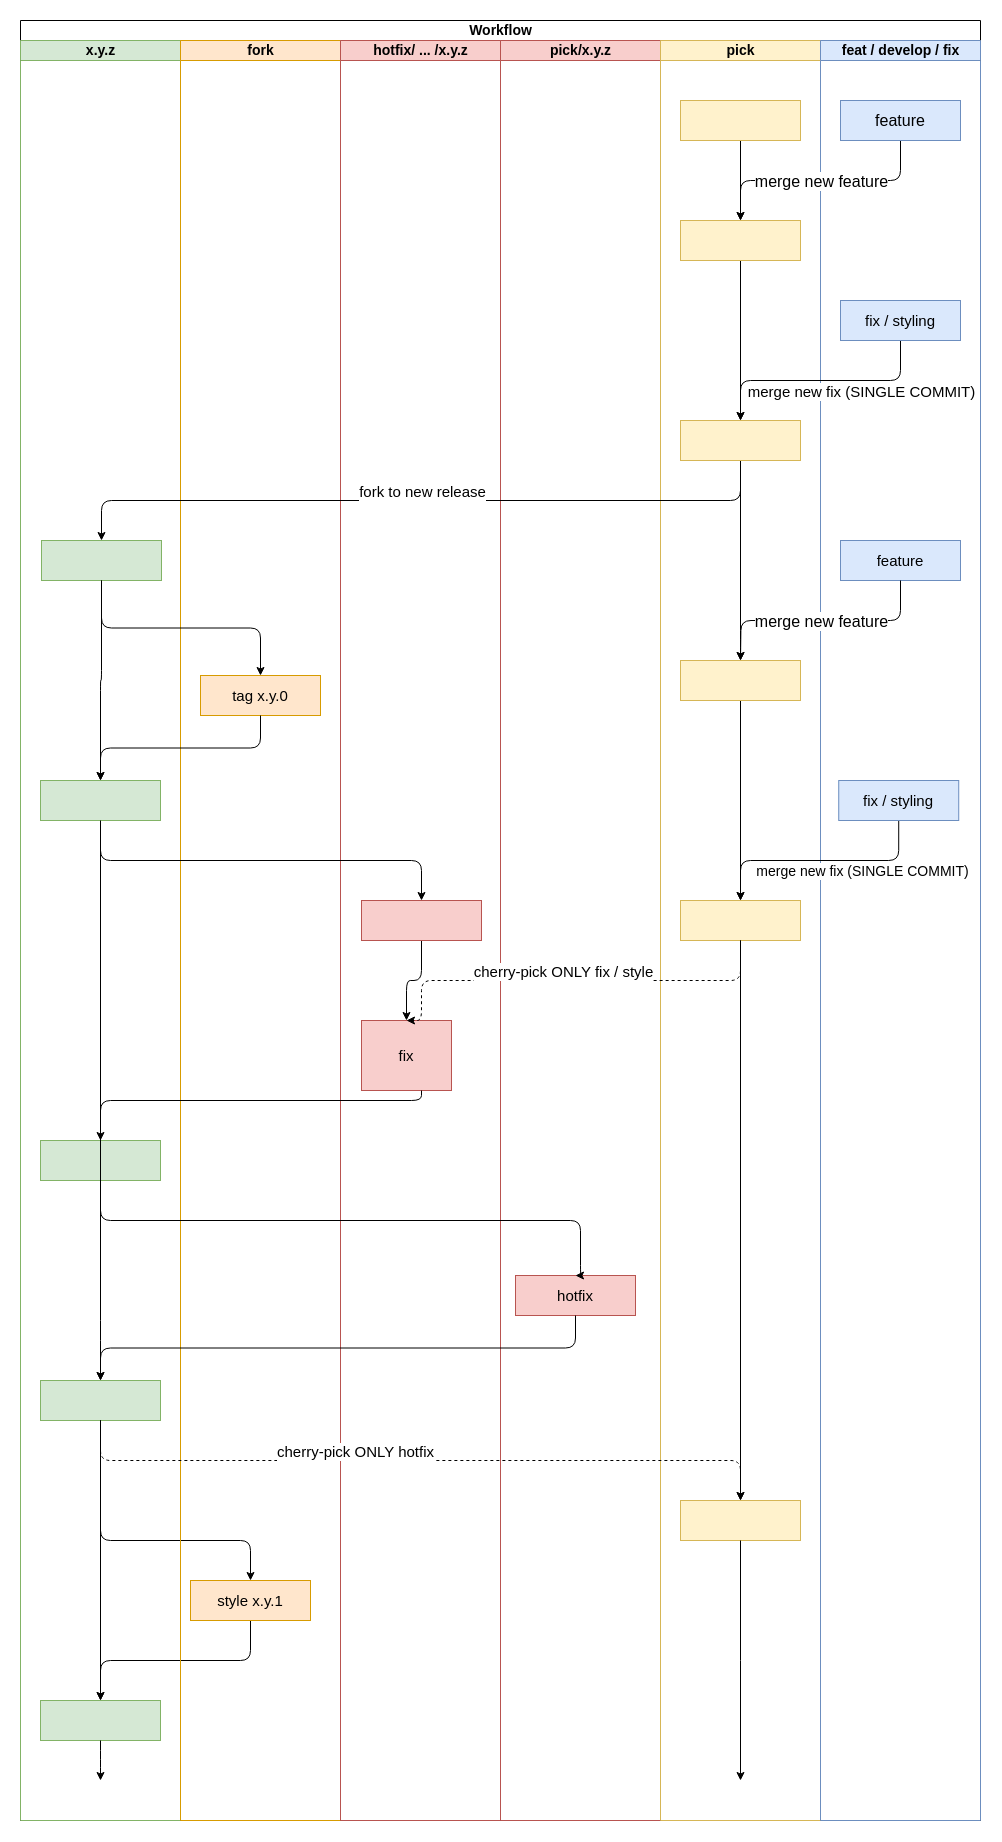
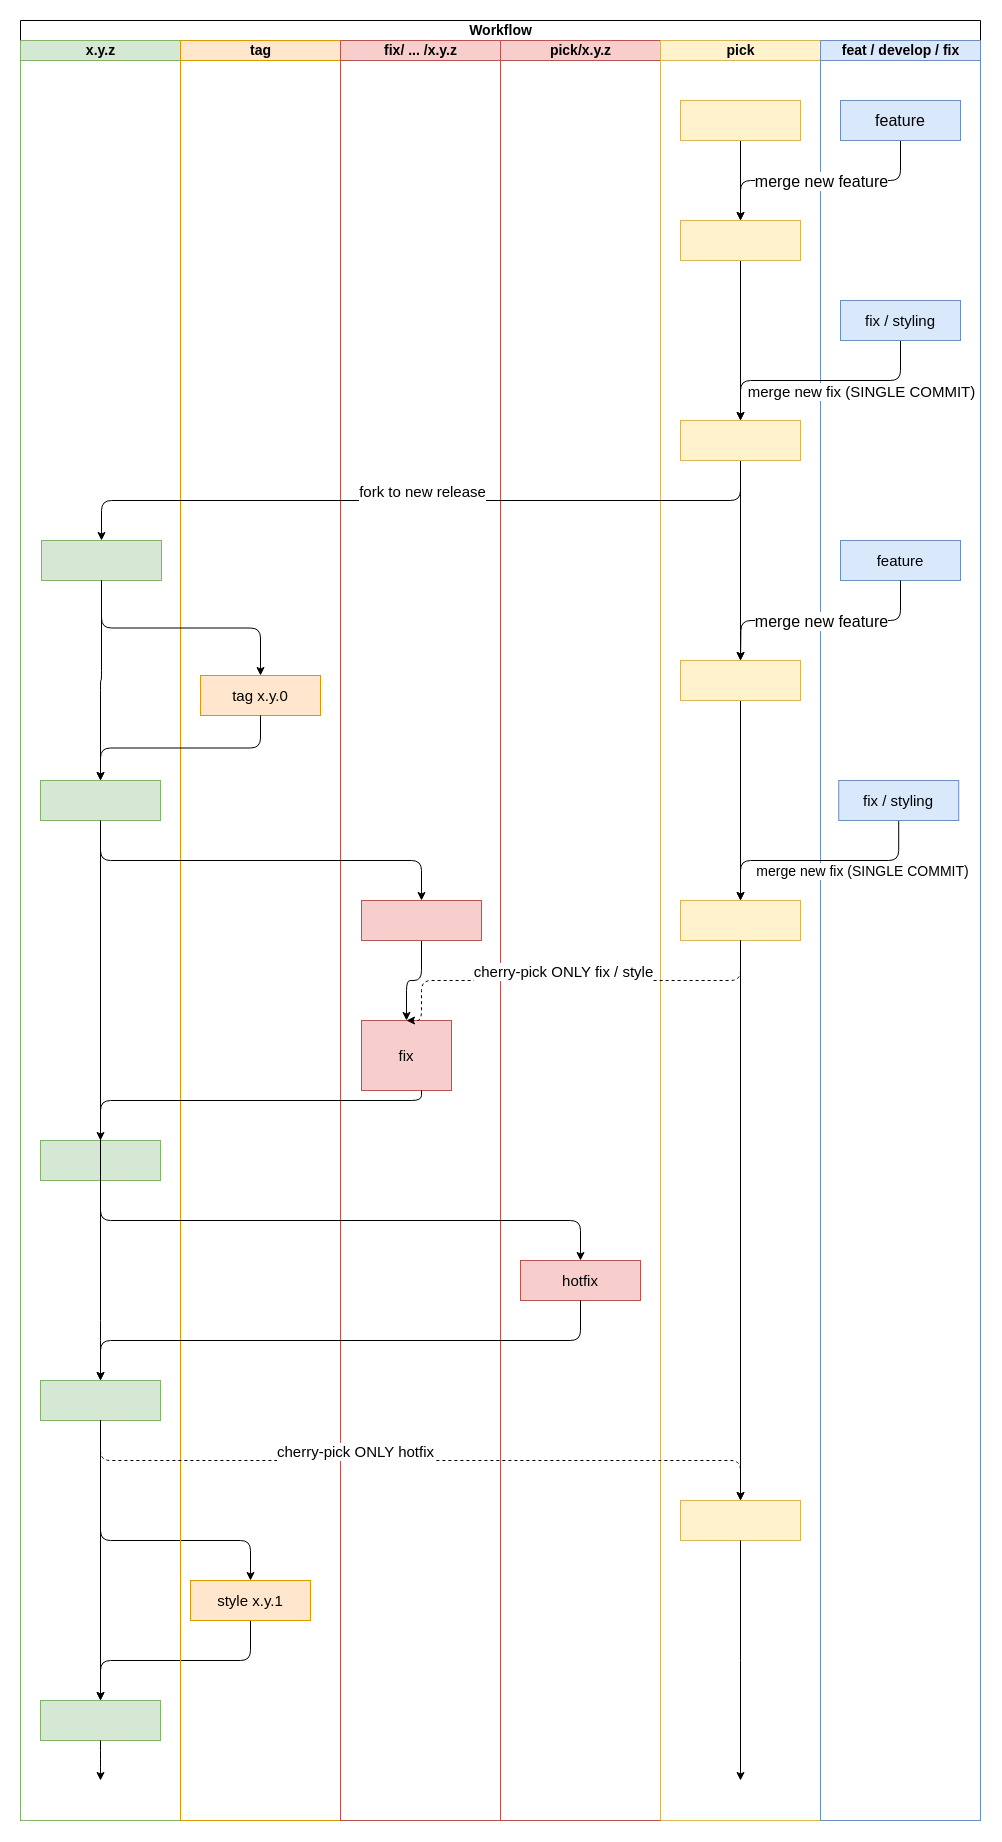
node "fork": label "fork" -> "tag"
node "hotfix/ ... /x.y.z": label "hotfix/ ... /x.y.z" -> "fix/ ... /x.y.z"
node "hotfix": moved (576, 1296) -> (581, 1281)
